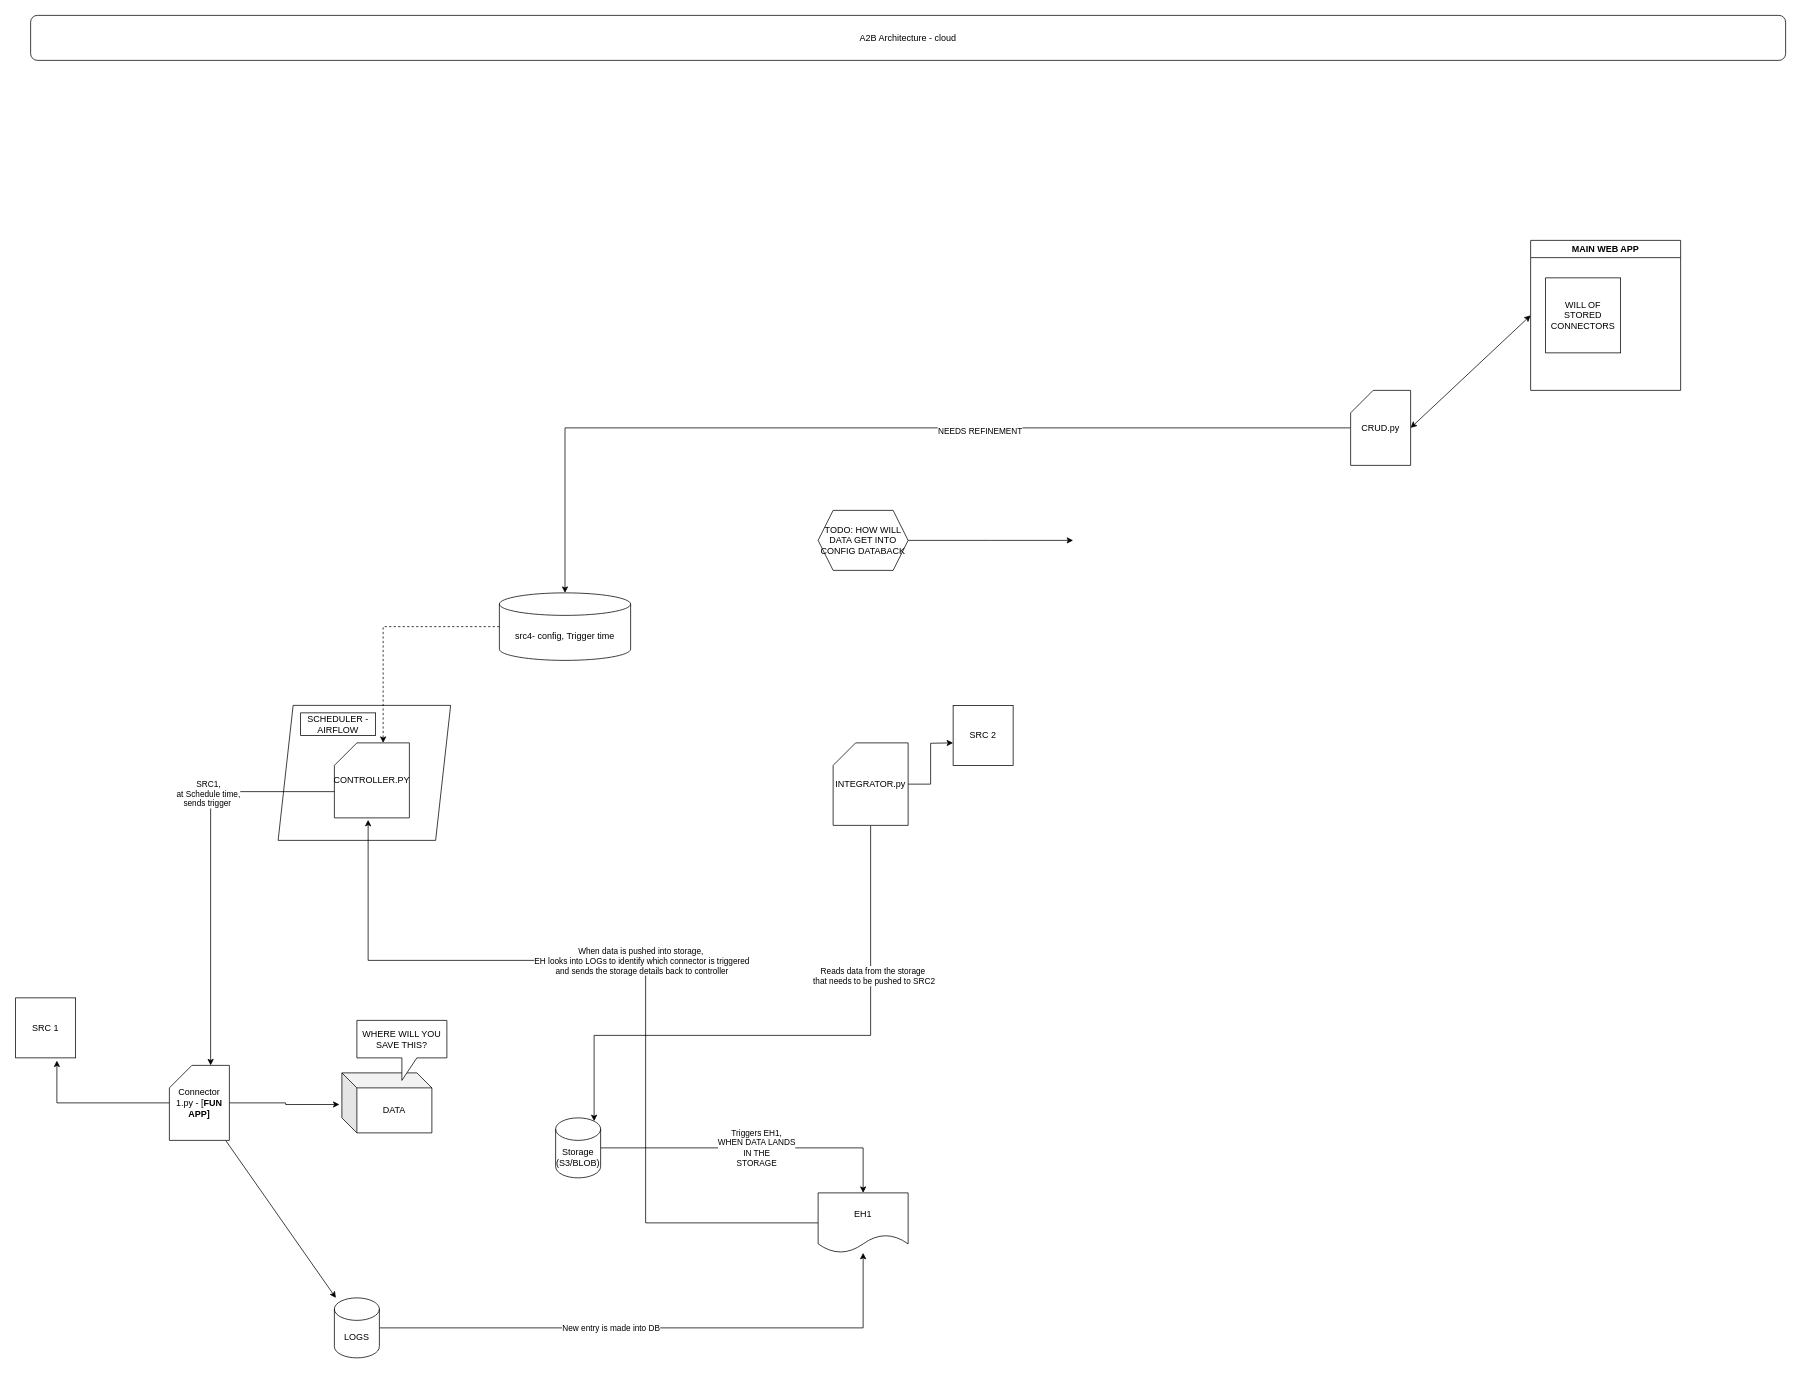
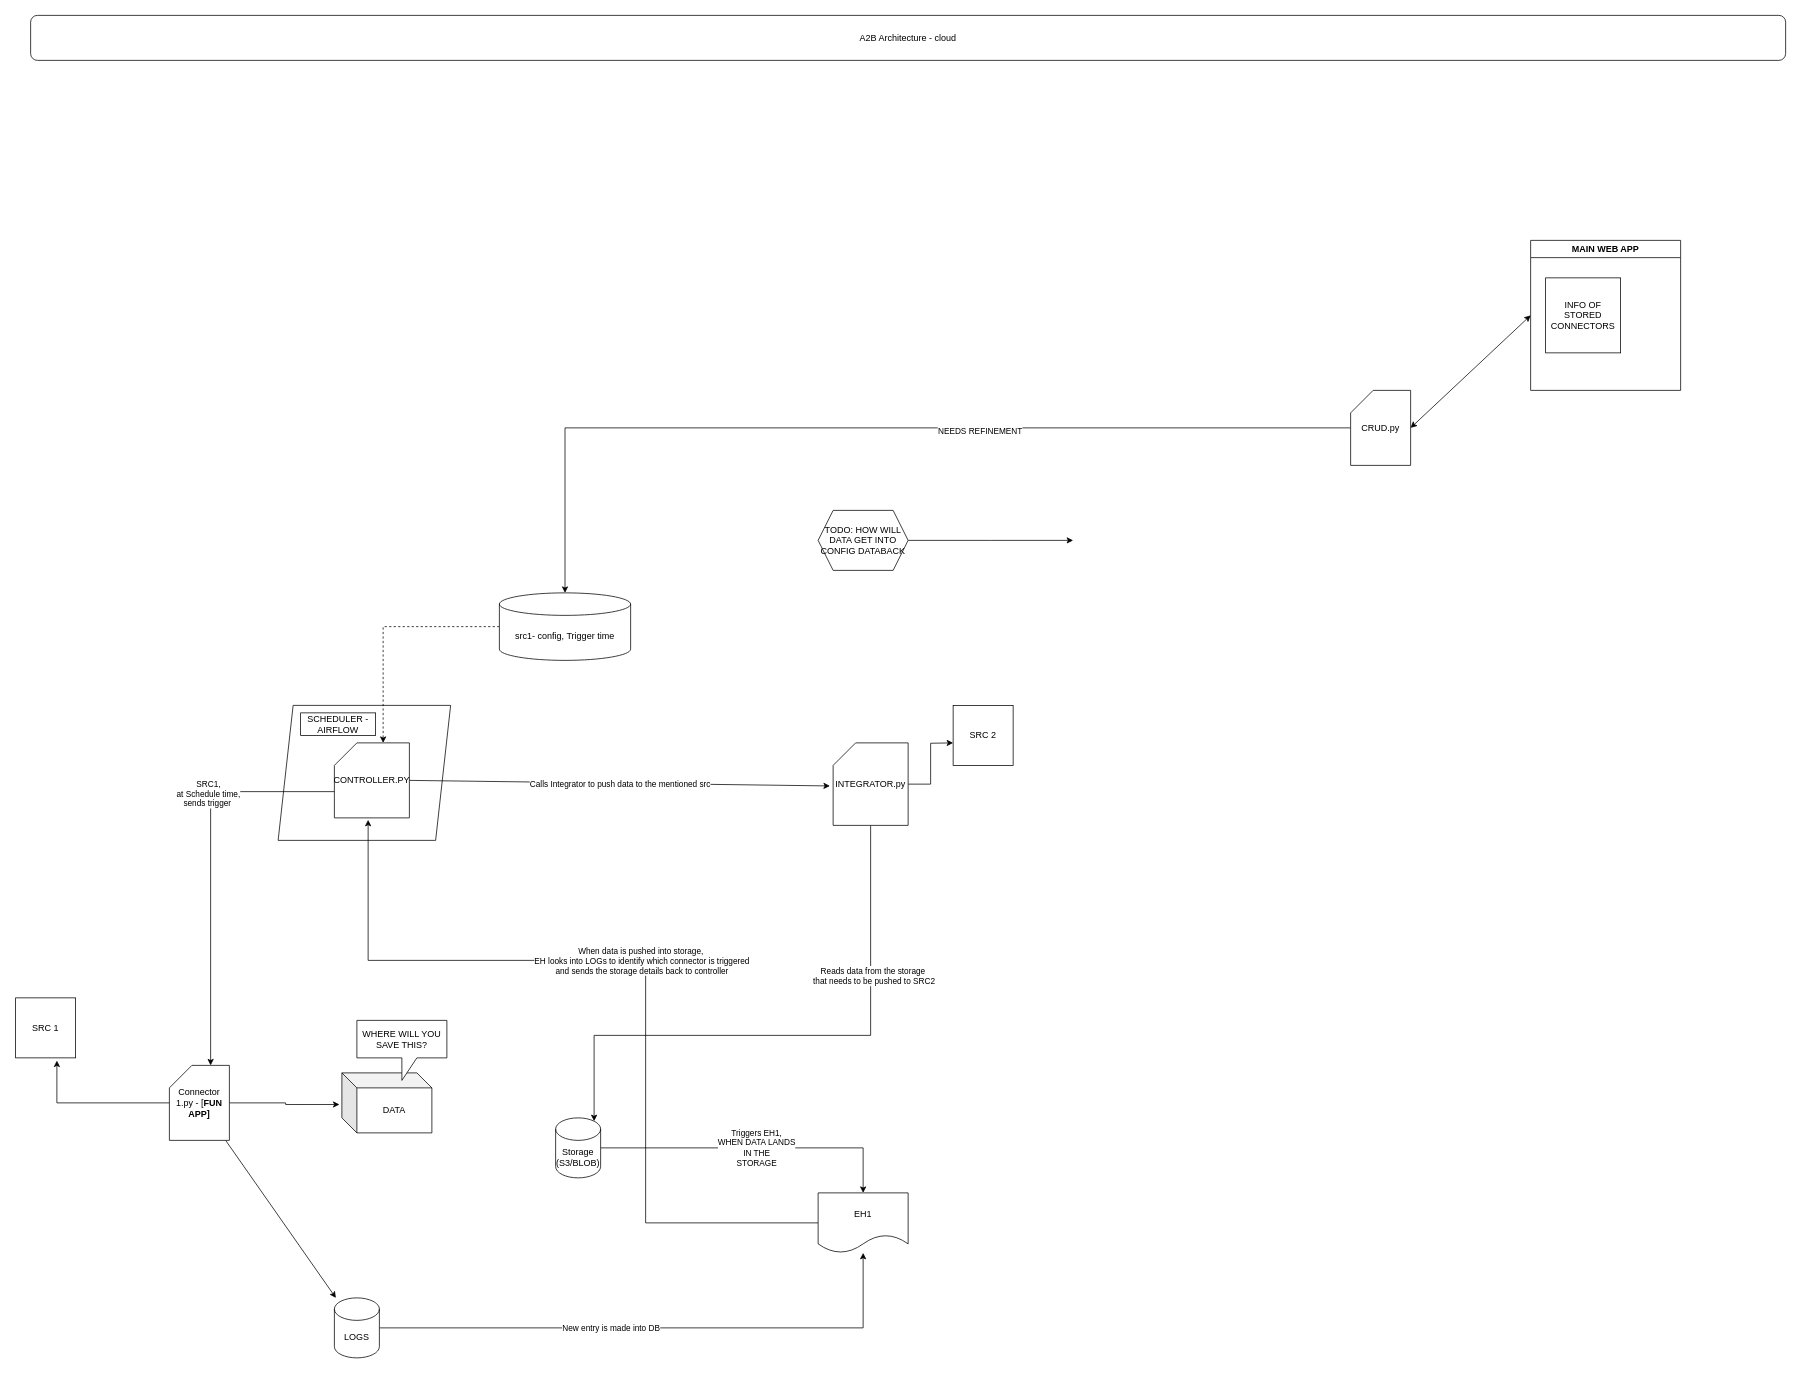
node "WILL OF STORED CONNECTORS": label "WILL OF STORED CONNECTORS" -> "INFO OF STORED CONNECTORS"
node "src4- config, Trigger time": label "src4- config, Trigger time" -> "src1- config, Trigger time"
edge "CONTROLLER.PY" -> "INTEGRATOR.py": added, label "Calls Integrator to push data to the mentioned src"
